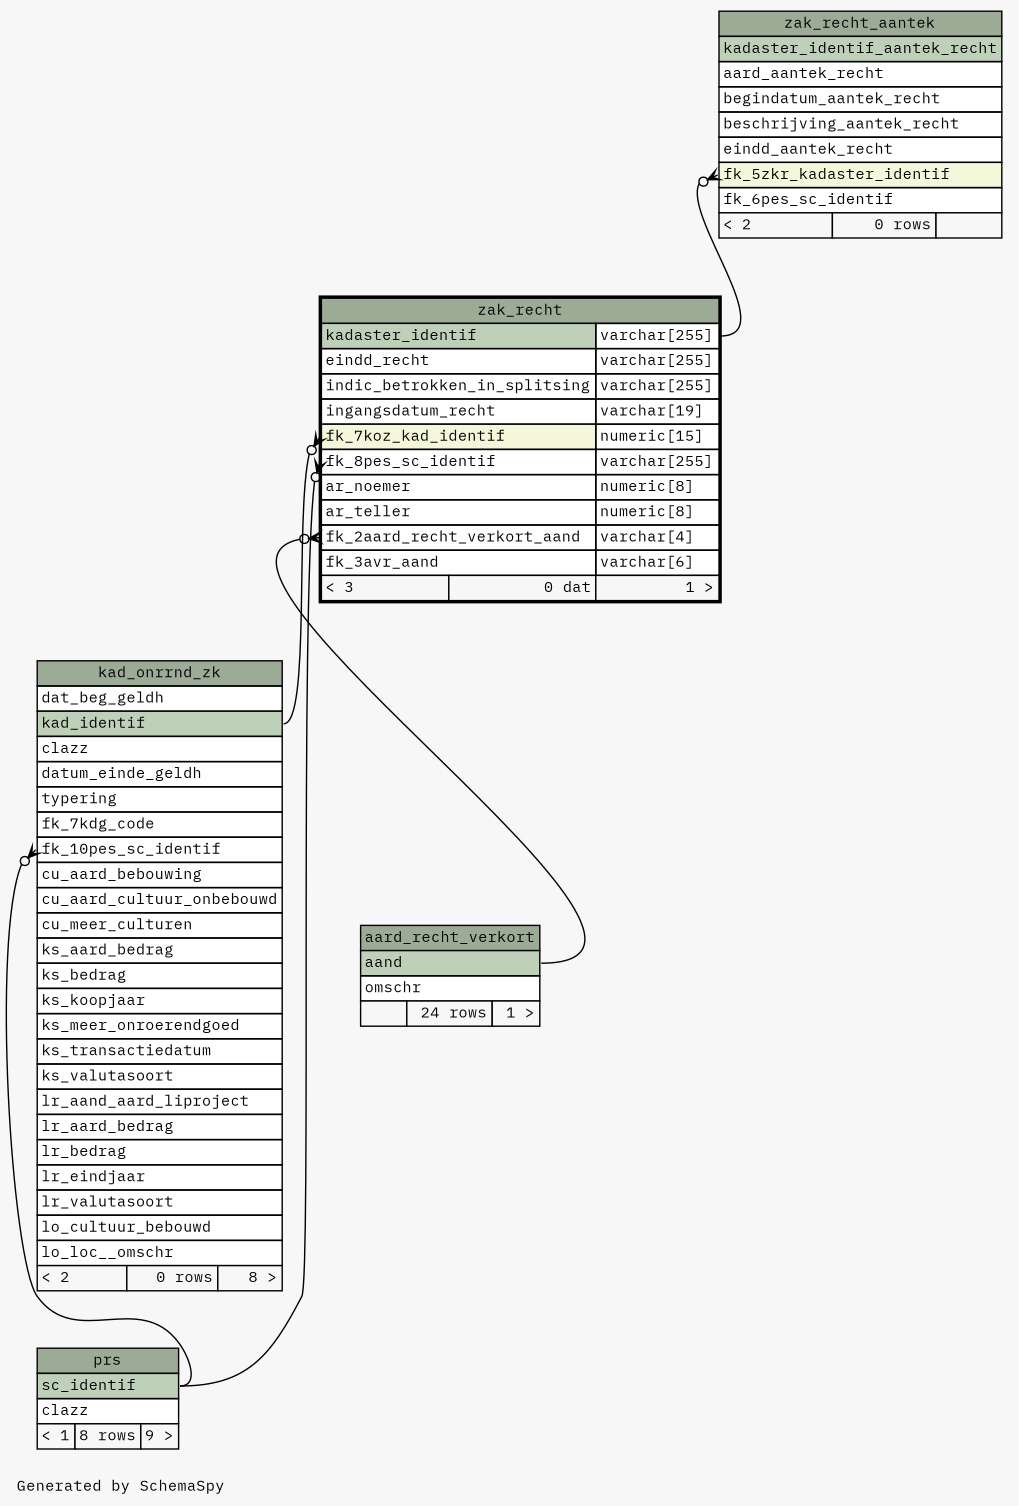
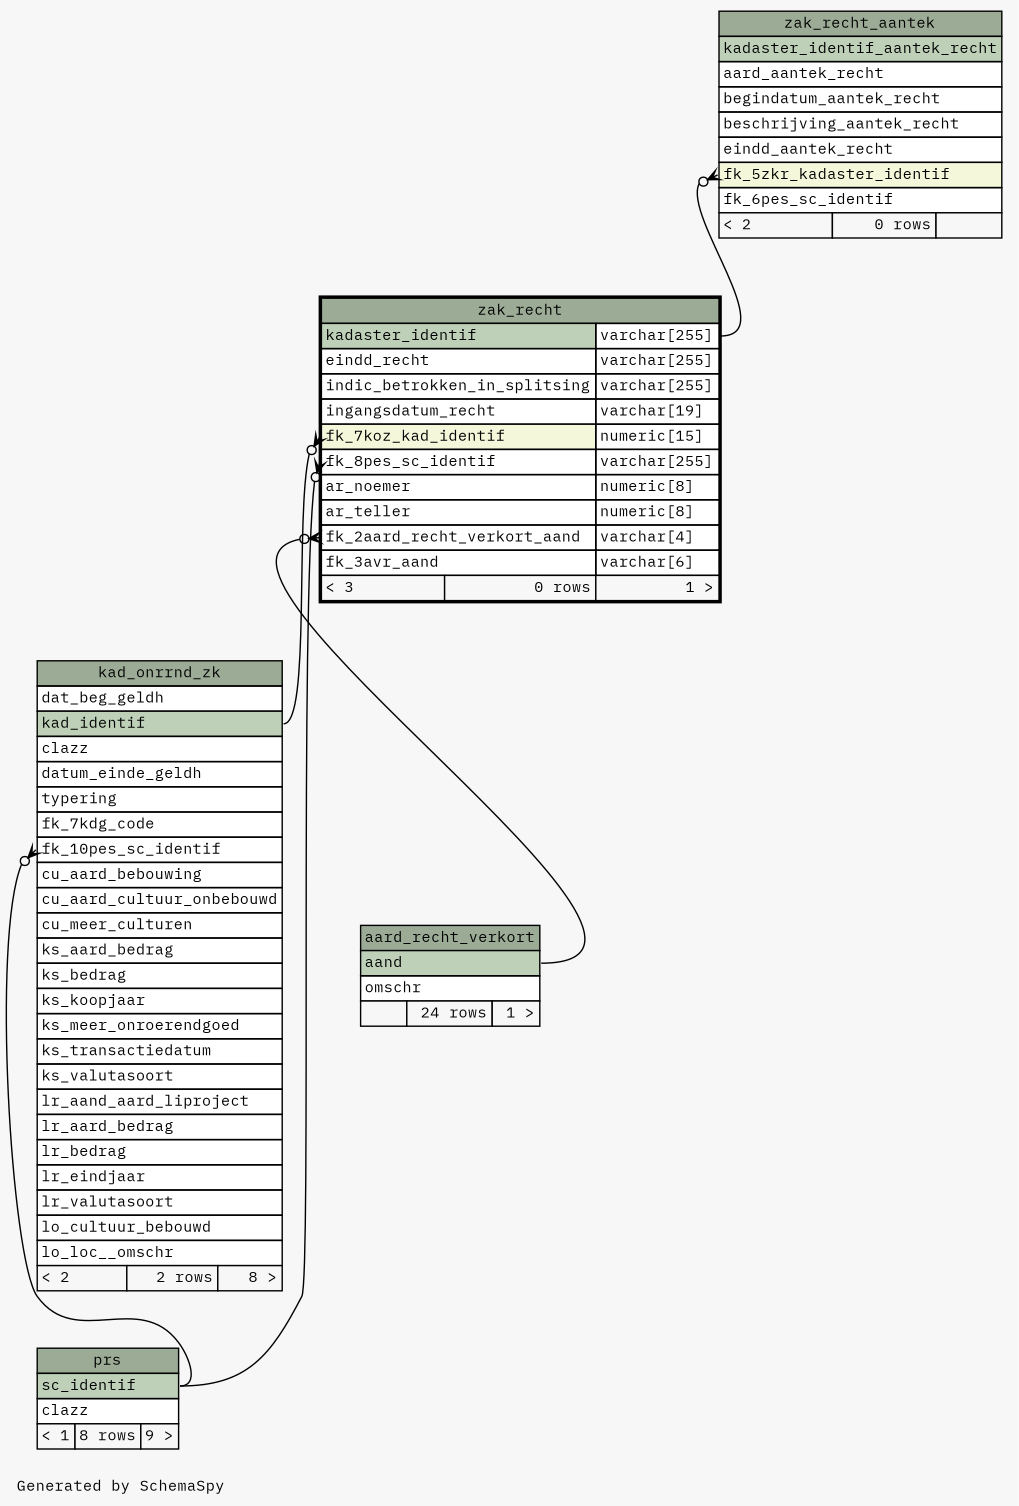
node "zak_recht": text "0 dat" -> "0 rows"
node "kad_onrrnd_zk": text "0 rows" -> "2 rows"
